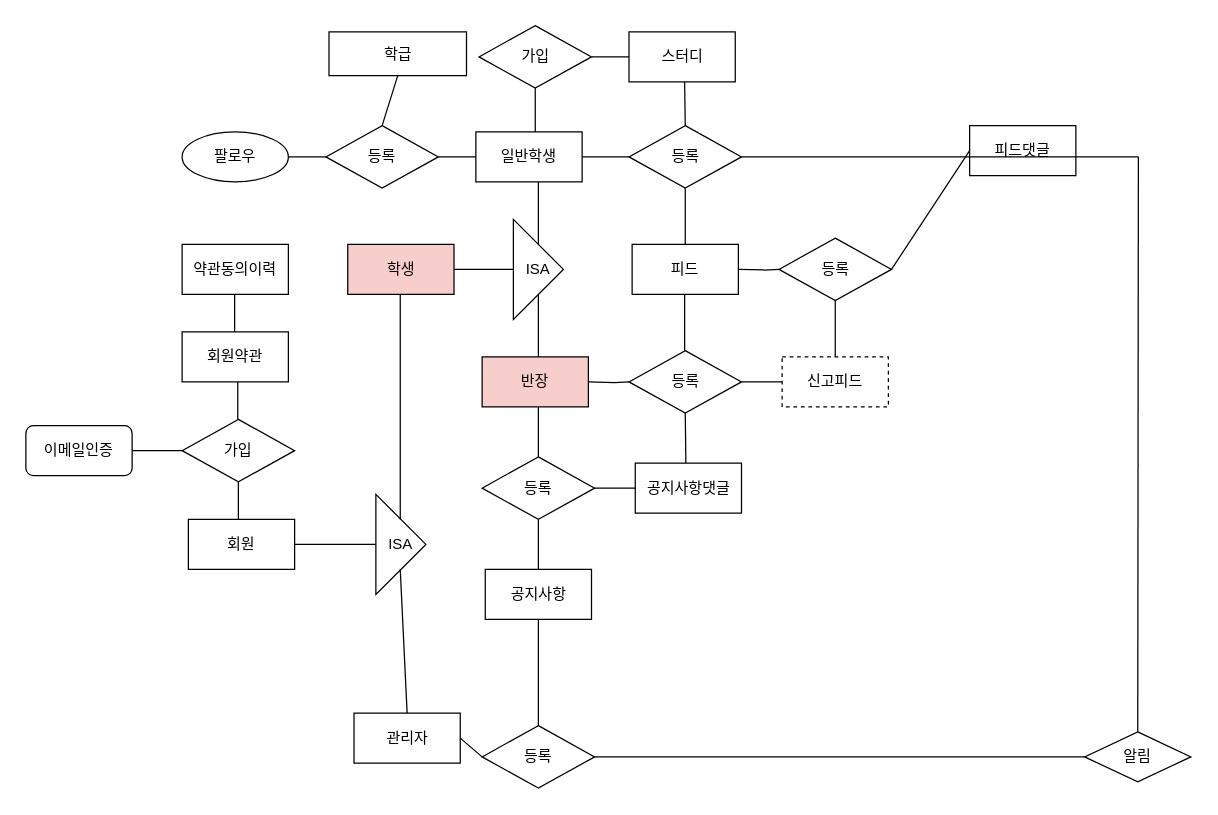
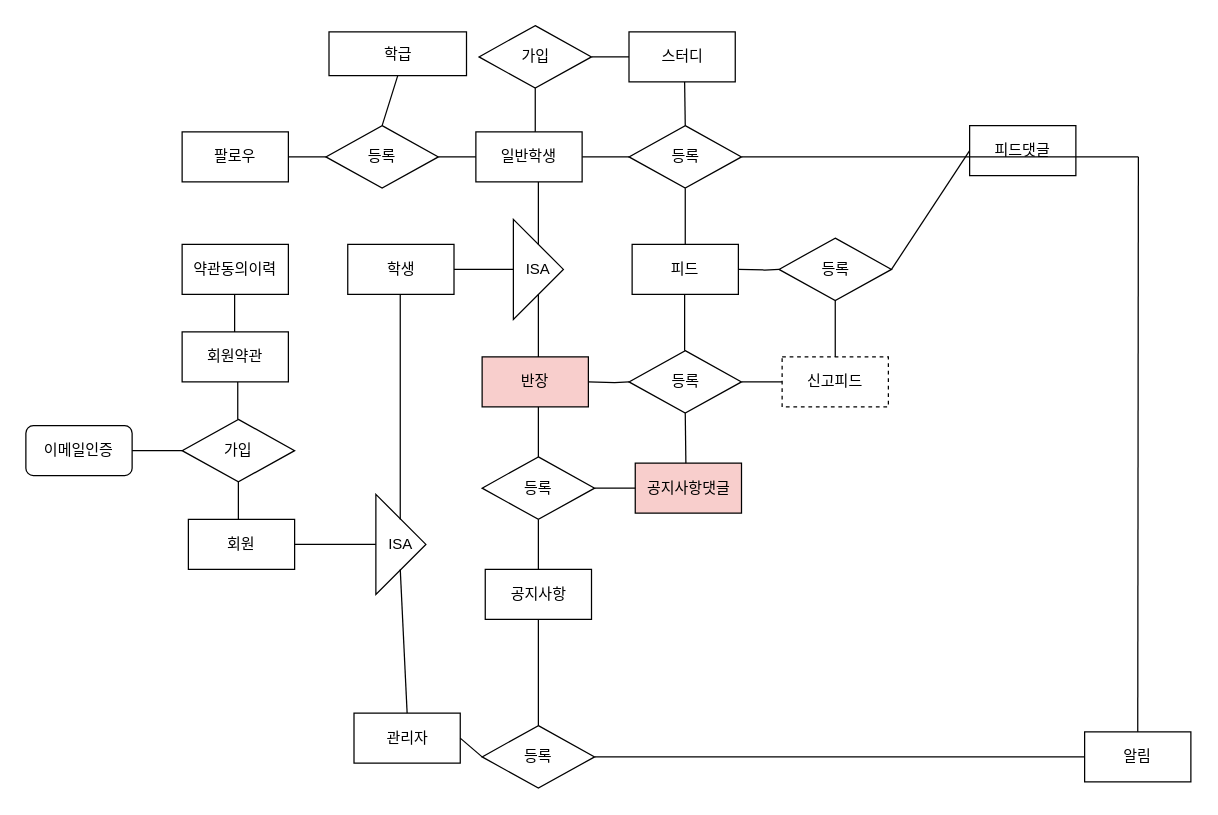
node "팔로우": shape ellipse -> rectangle
node "학생": fillcolor #f8cecc -> #ffffff
node "공지사항댓글": fillcolor #ffffff -> #f8cecc
node "알림": shape diamond -> rectangle
